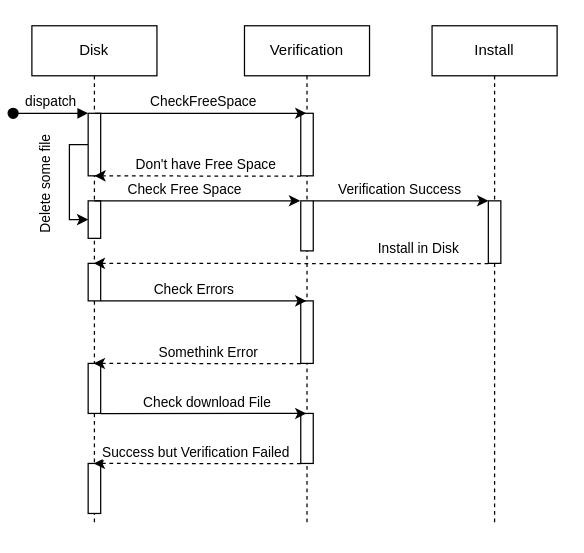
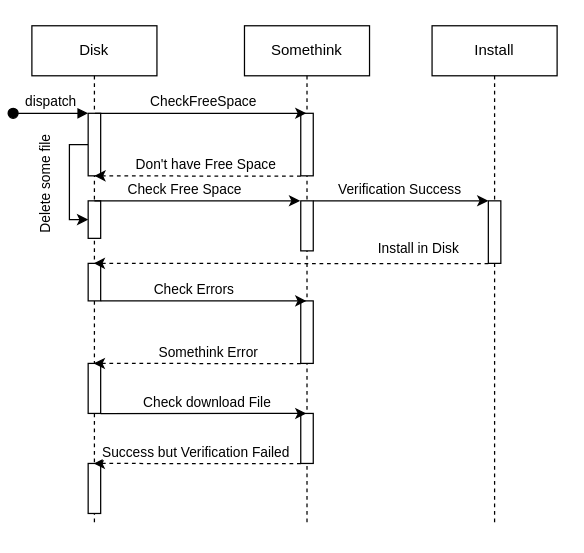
node "Verification": label "Verification" -> "Somethink"
